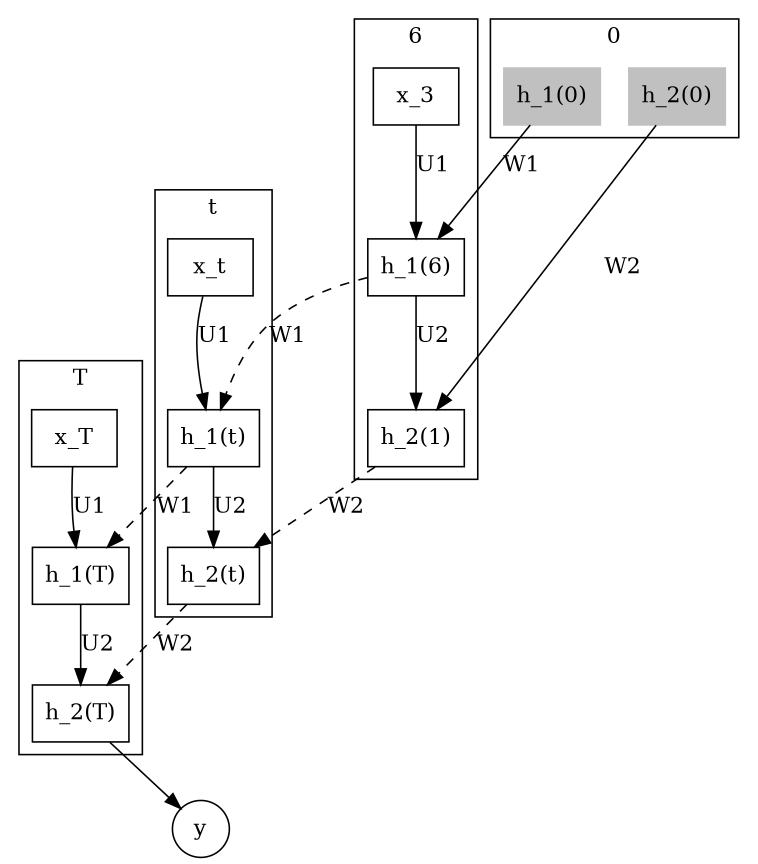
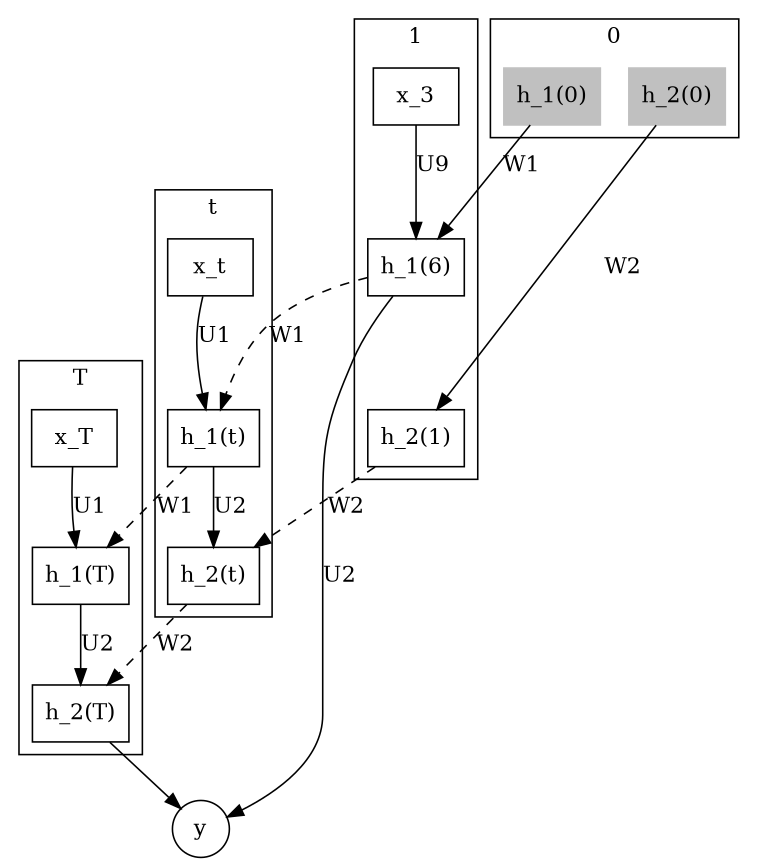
cluster "6": label "6" -> "1"
edge "x_3" -> "h_1(6)": label "U1" -> "U9"
edge "h_1(6)" -> "h_2(1)": now "h_1(6)" -> "y"
